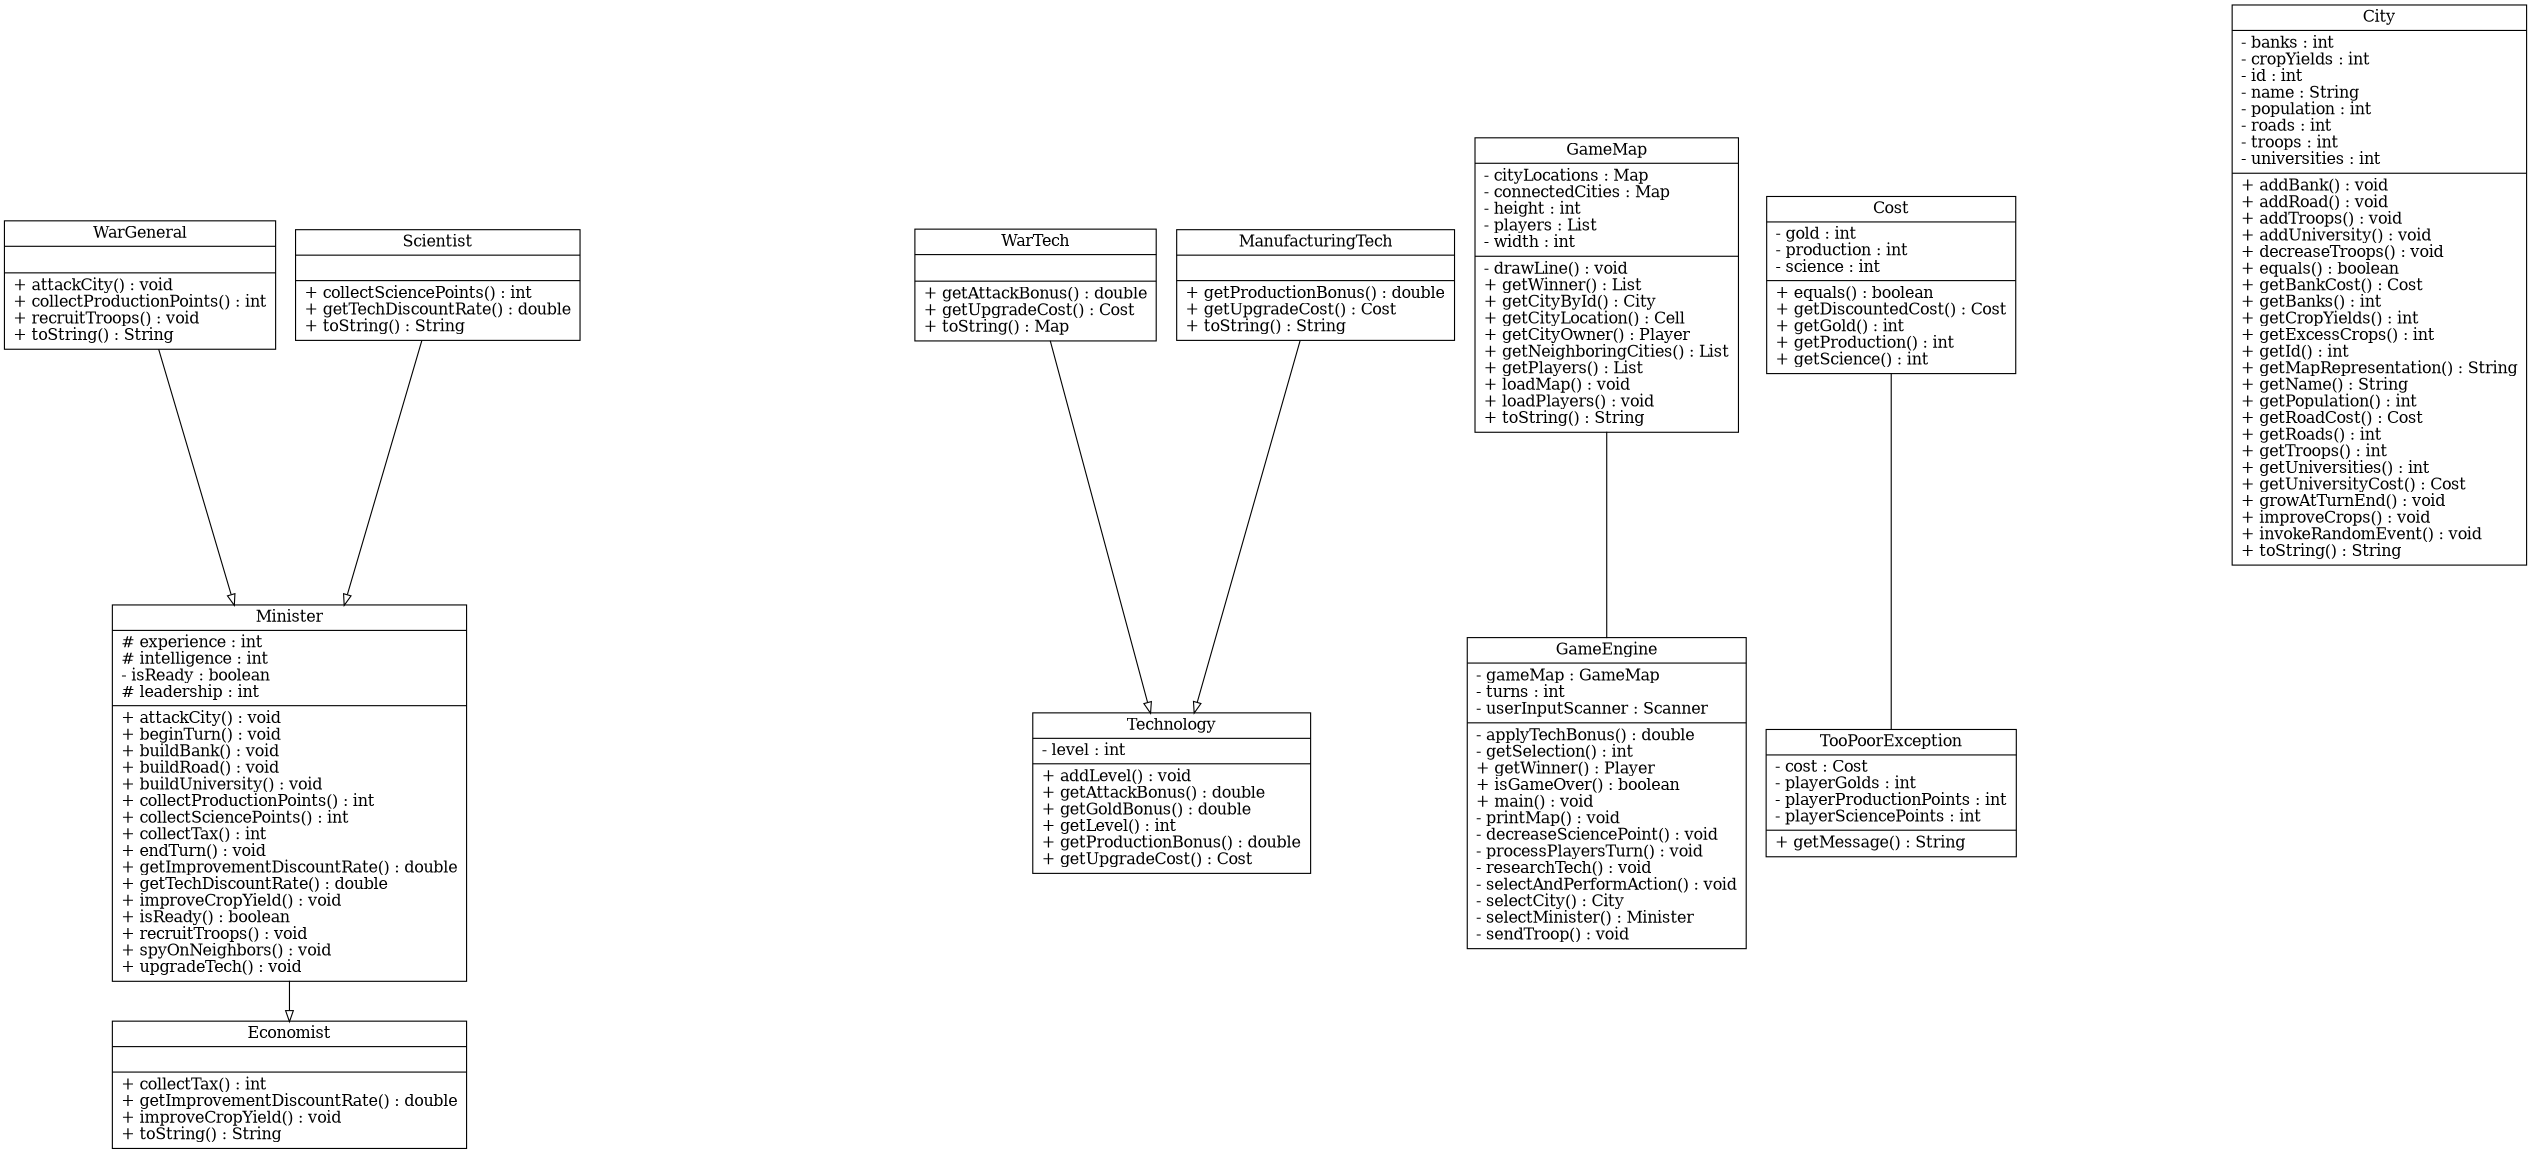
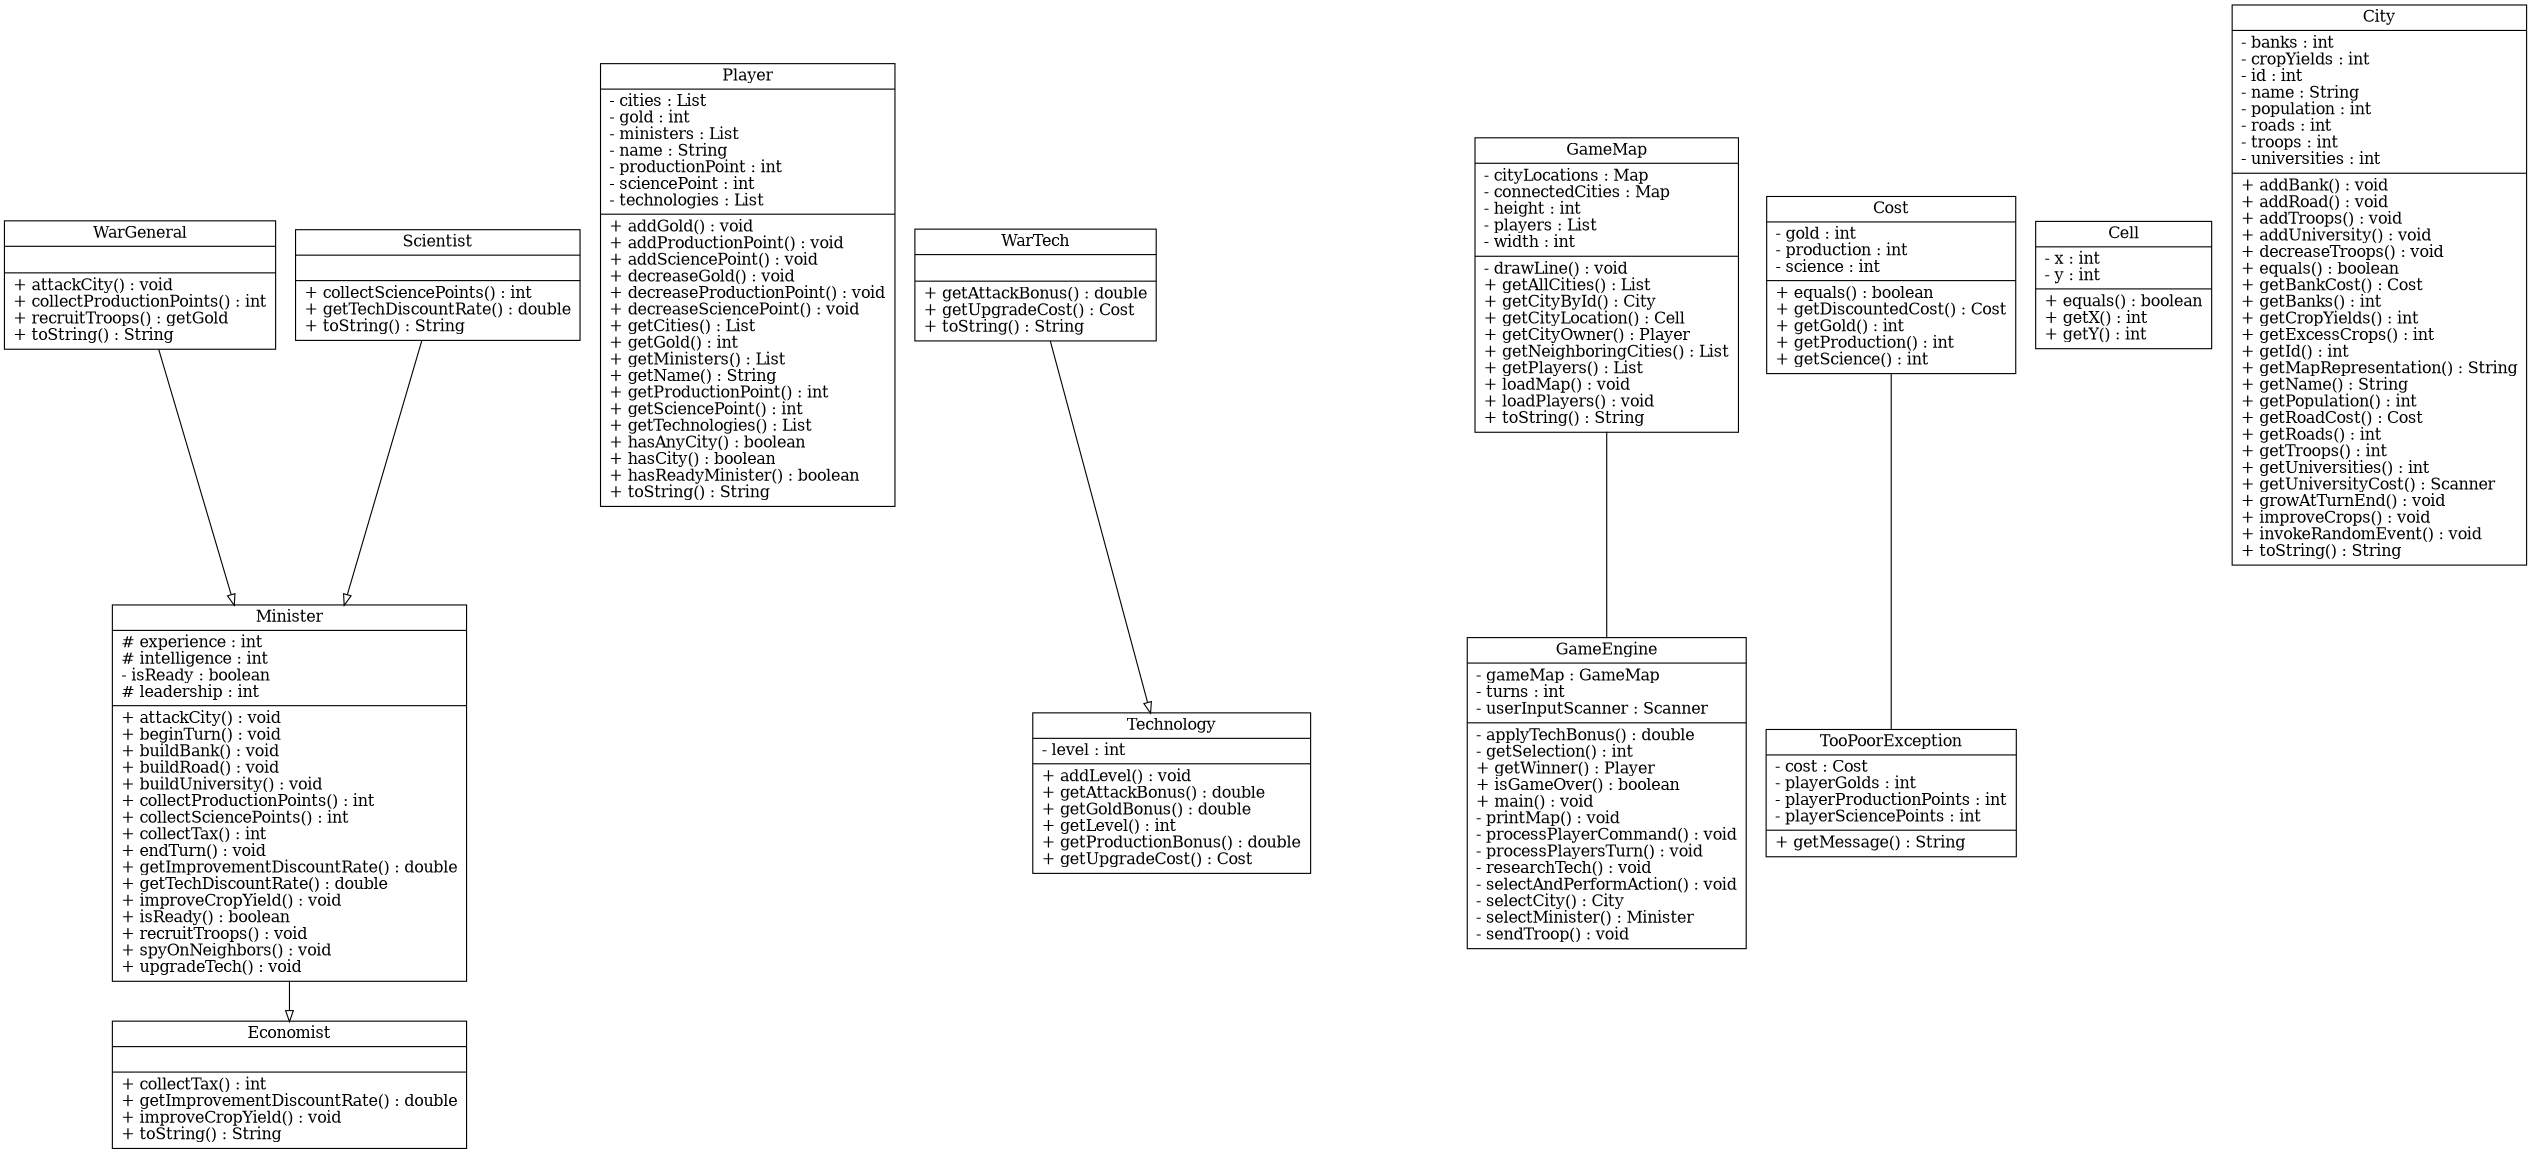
node "Player": added
node "ManufacturingTech": removed
node "Cell": added
node "GameMap": text "+ getWinner() : List" -> "+ getAllCities() : List"
node "WarGeneral": text "+ recruitTroops() : void" -> "+ recruitTroops() : getGold"
node "WarTech": text "+ toString() : Map" -> "+ toString() : String"
node "City": text "+ getUniversityCost() : Cost" -> "+ getUniversityCost() : Scanner"
node "GameEngine": text "- decreaseSciencePoint() : void" -> "- processPlayerCommand() : void"
